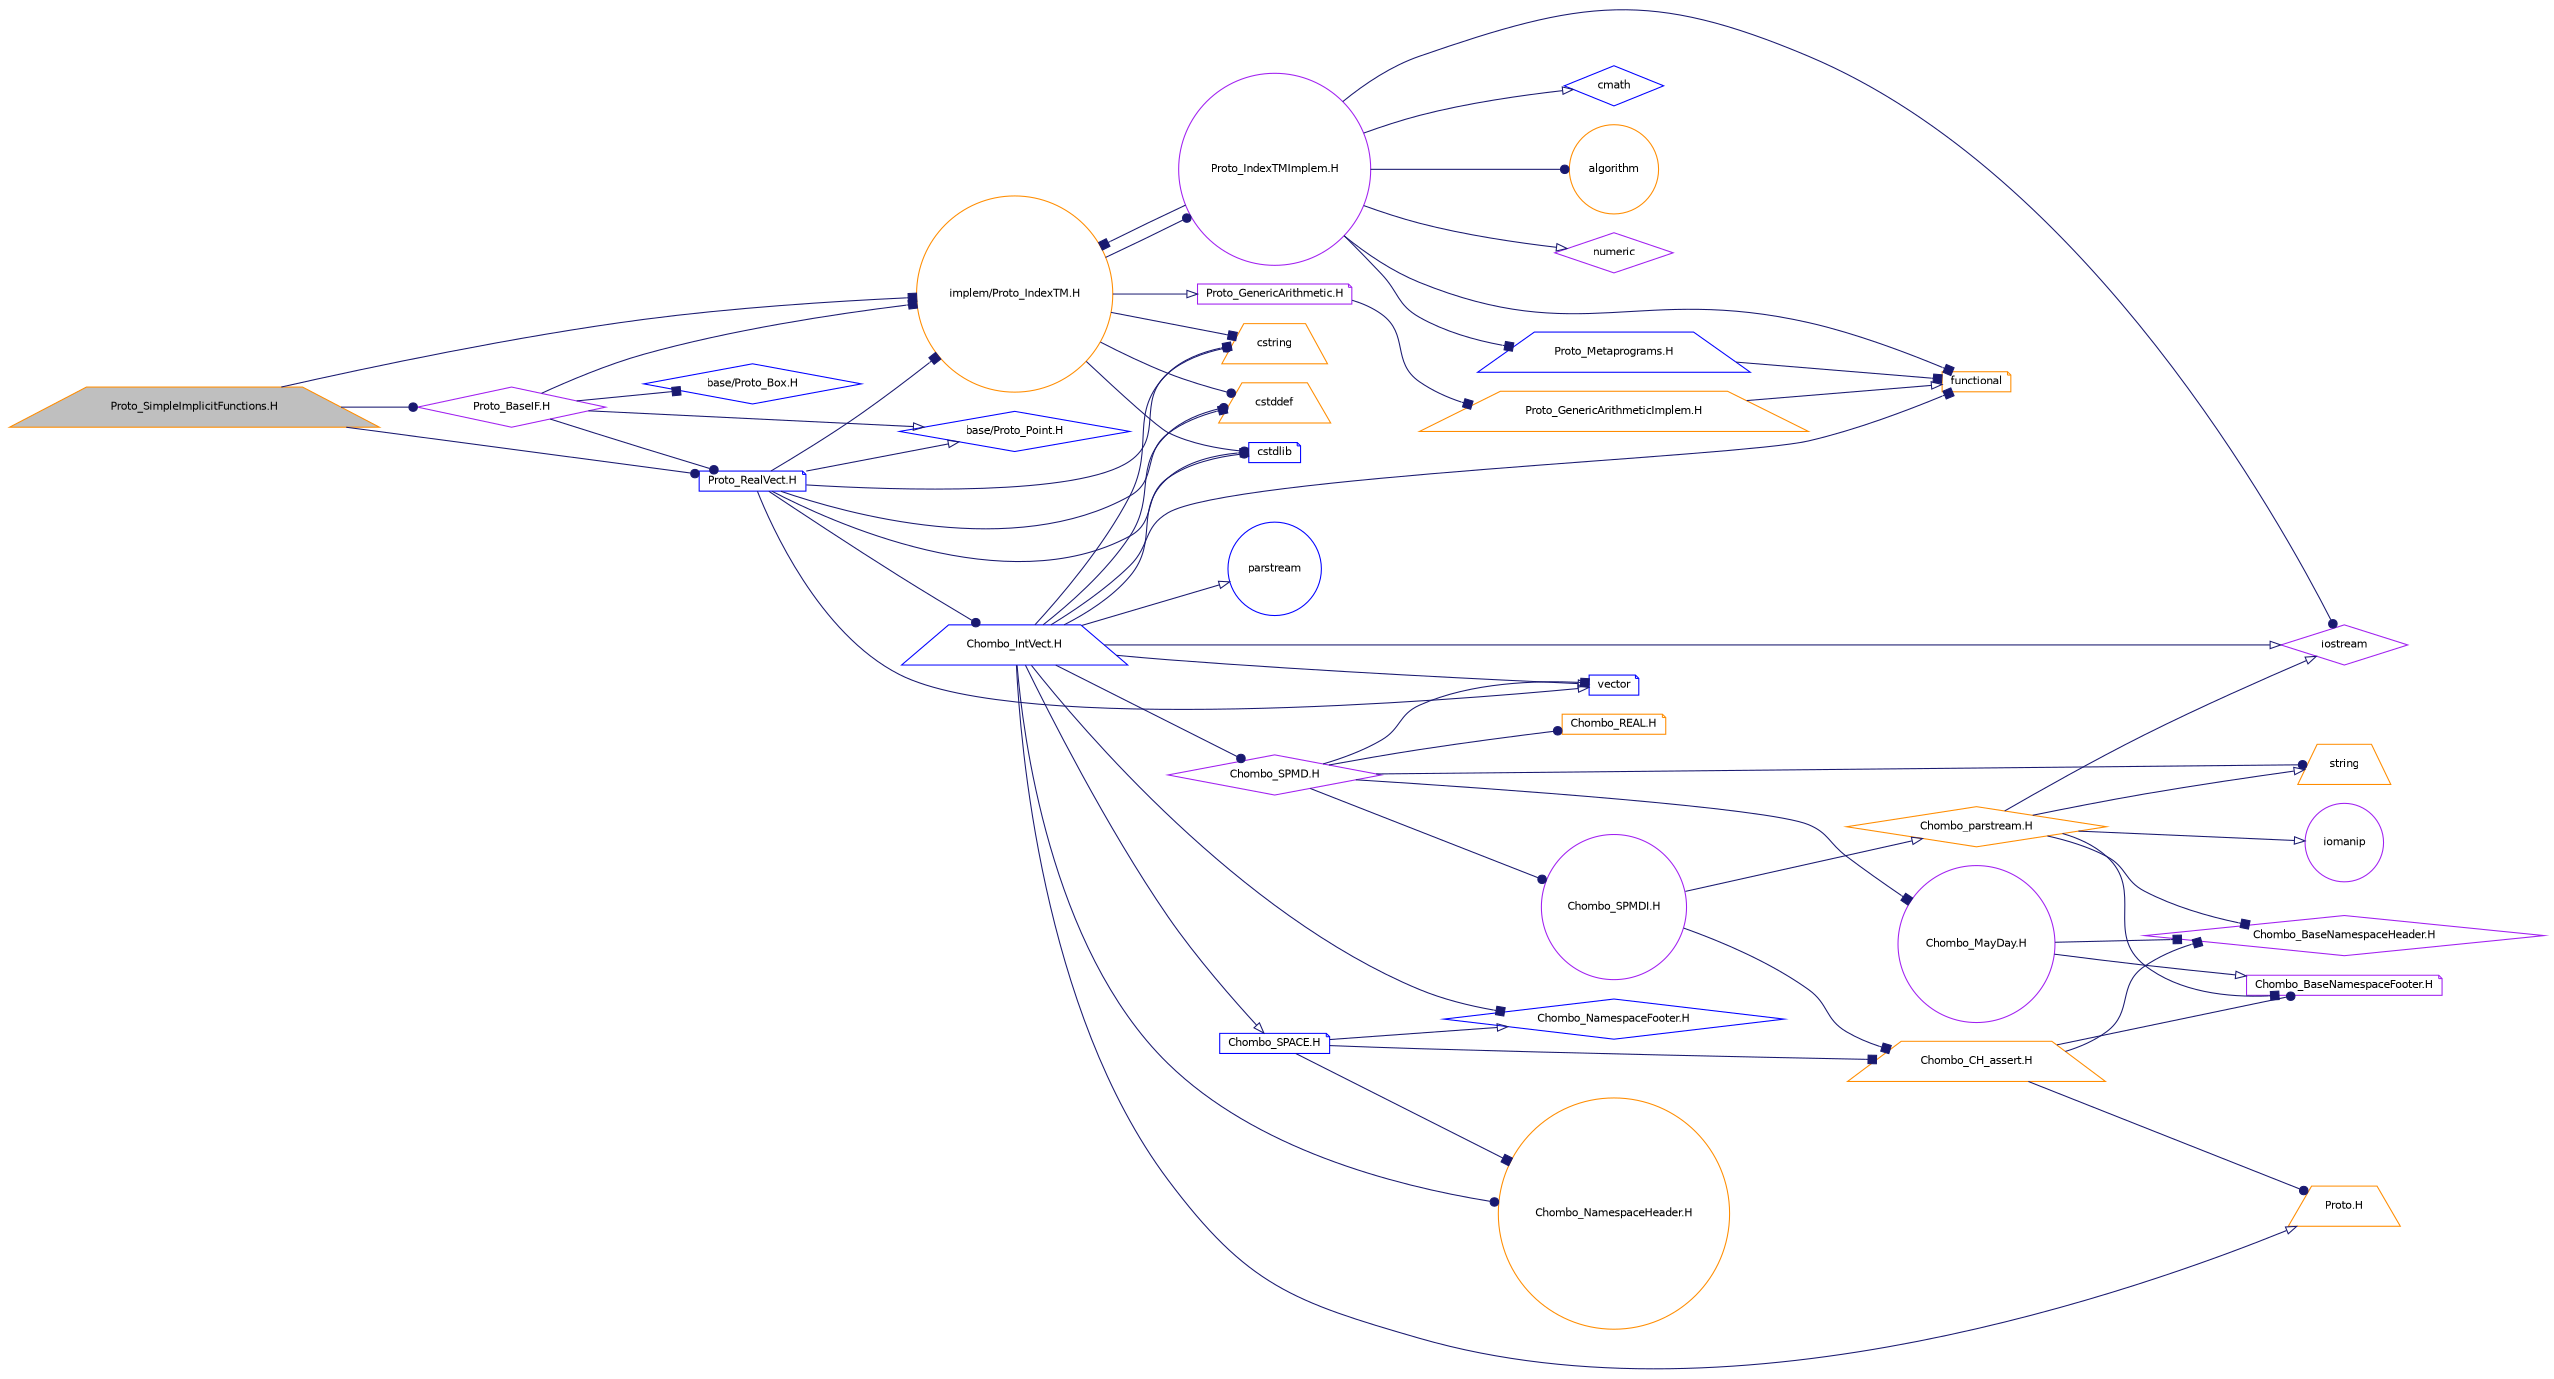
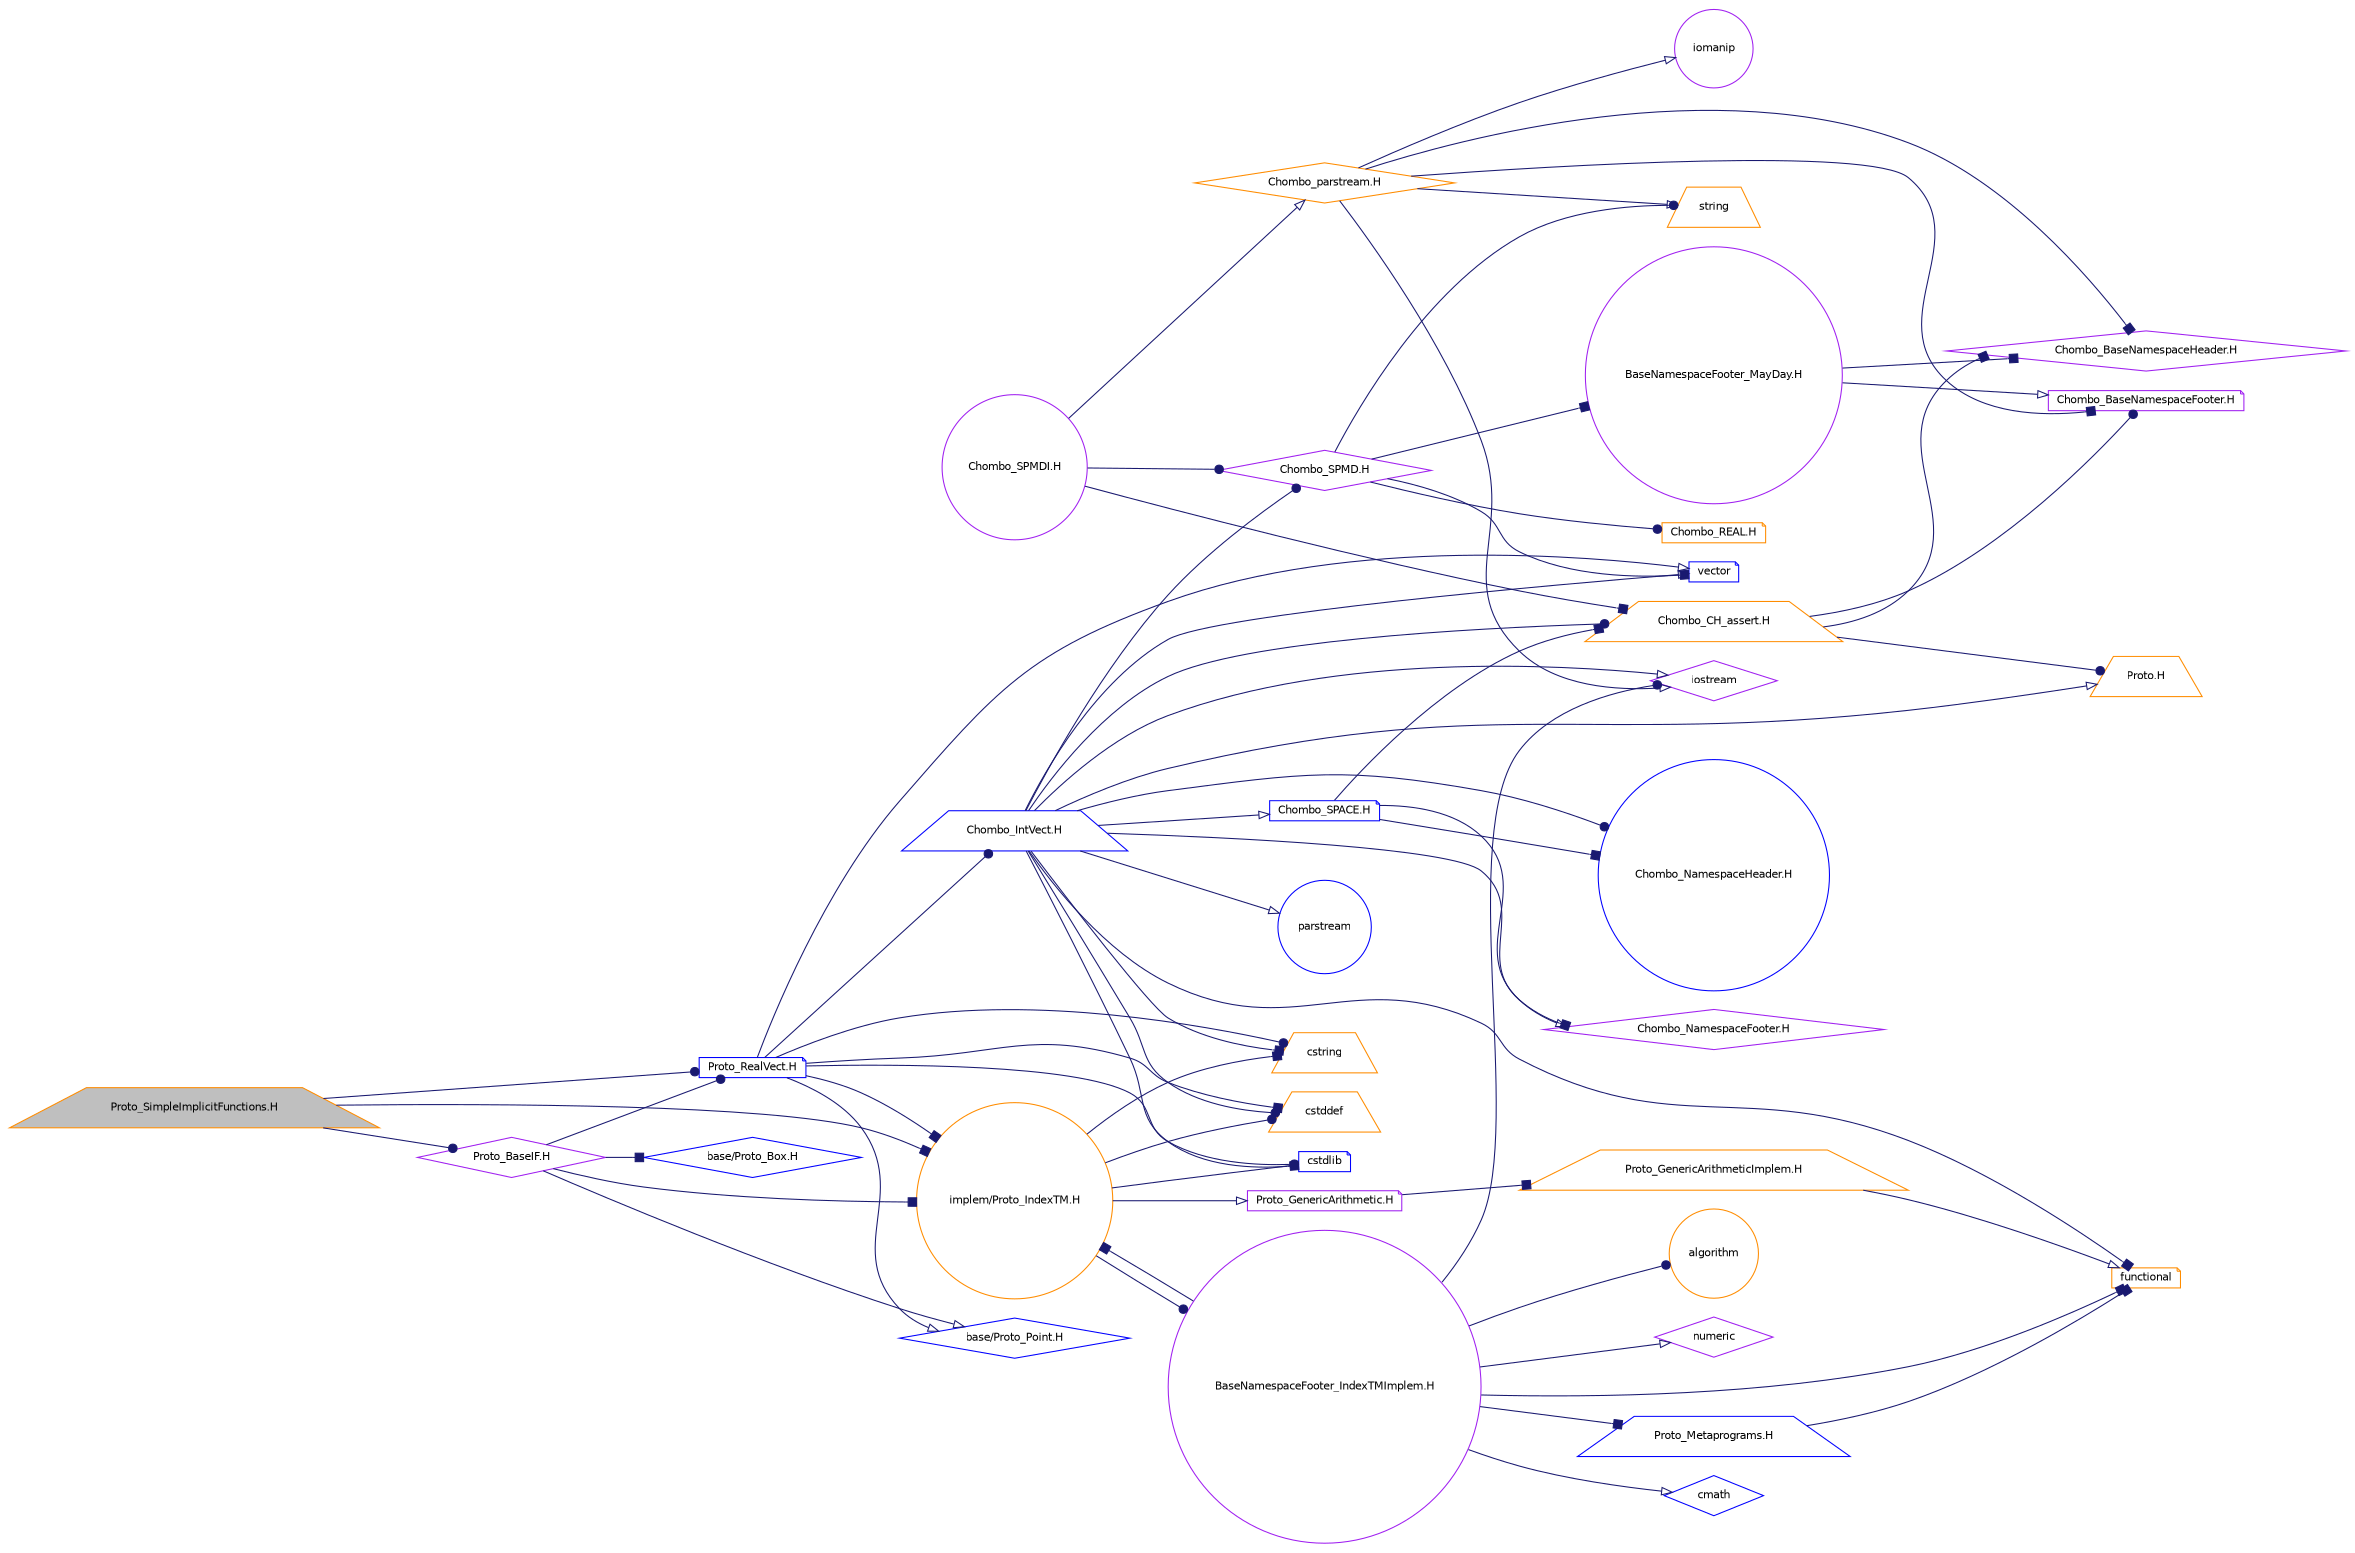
node "Proto_IndexTMImplem.H": label "Proto_IndexTMImplem.H" -> "BaseNamespaceFooter_IndexTMImplem.H"
edge "Chombo_IntVect.H" -> "Chombo_CH_assert.H": added
edge "Chombo_SPMD.H" -> "Chombo_SPMDI.H": reversed
node "Chombo_MayDay.H": label "Chombo_MayDay.H" -> "BaseNamespaceFooter_MayDay.H"
node "Chombo_NamespaceFooter.H": color blue -> purple
node "Chombo_NamespaceHeader.H": color darkorange -> blue
